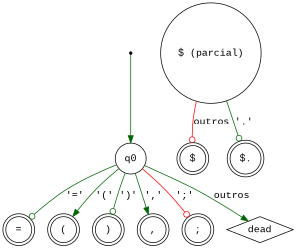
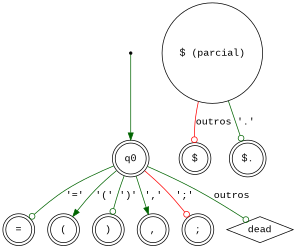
node "q0": shape circle -> doublecircle
edge "q0" -> "dead": arrowhead normal -> odot
